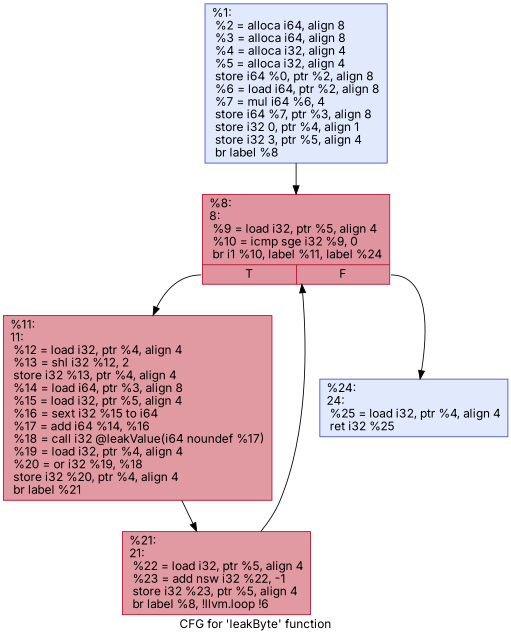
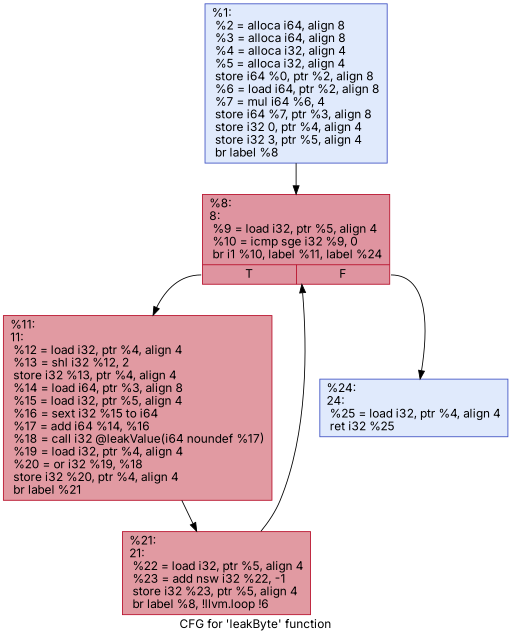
node "%1:": text "store i32 0, ptr %4, align 1" -> "store i32 0, ptr %4, align 4"
